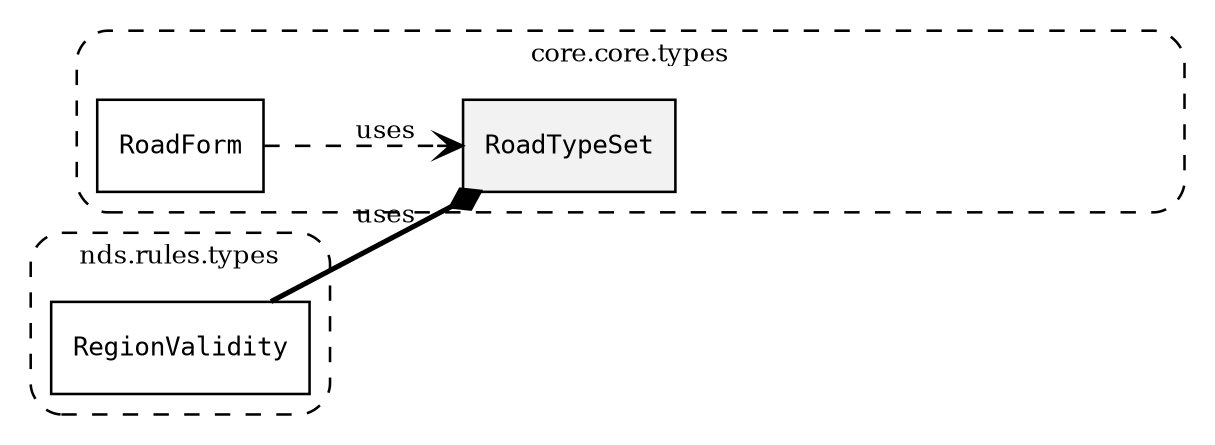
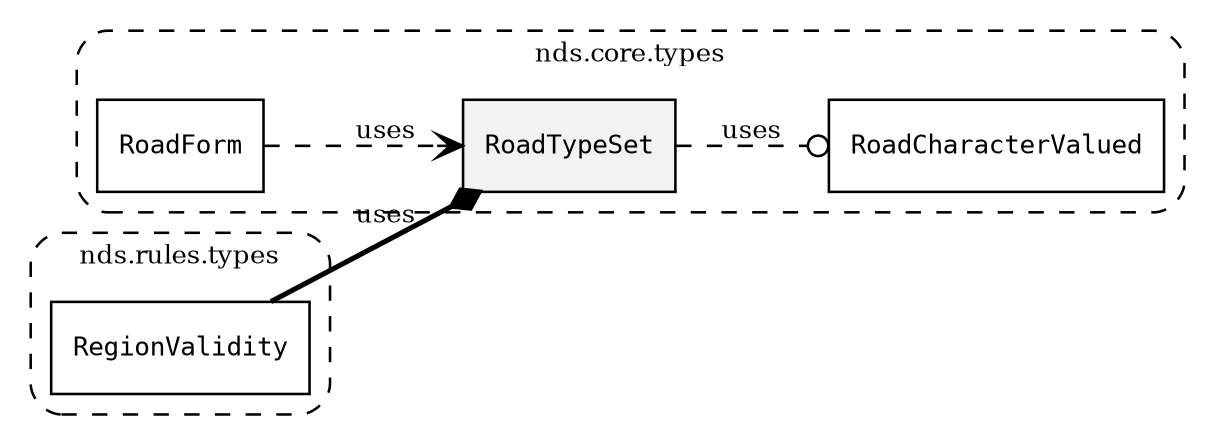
cluster "core.core.types": label "core.core.types" -> "nds.core.types"
node "RoadCharacterValued": added
